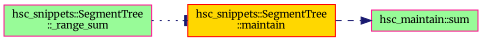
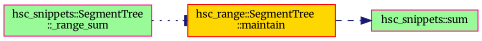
node "hsc_snippets::SegmentTree ::maintain": label "hsc_snippets::SegmentTree ::maintain" -> "hsc_range::SegmentTree ::maintain"
node "hsc_maintain::sum": label "hsc_maintain::sum" -> "hsc_snippets::sum"
